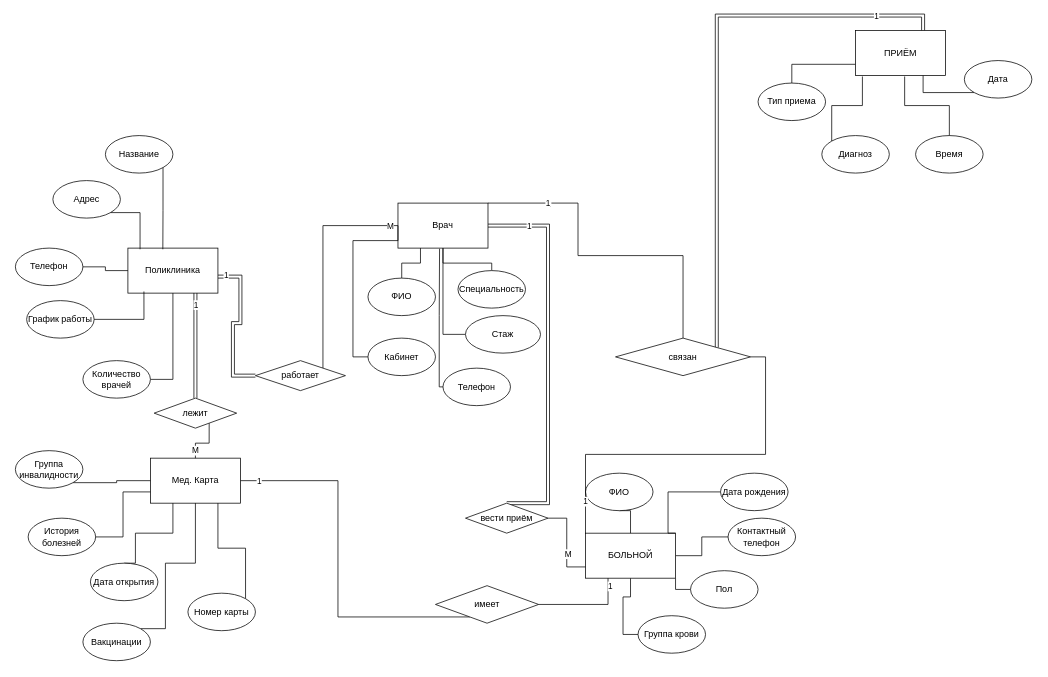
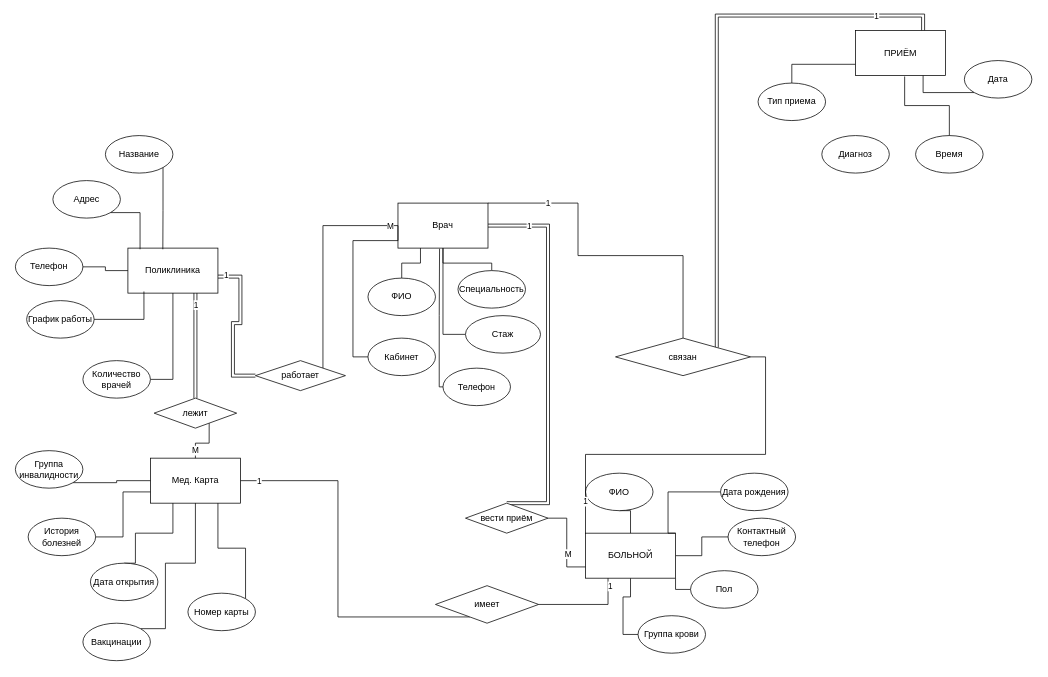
edge "ПРИЁМ" -- "Диагноз": removed
